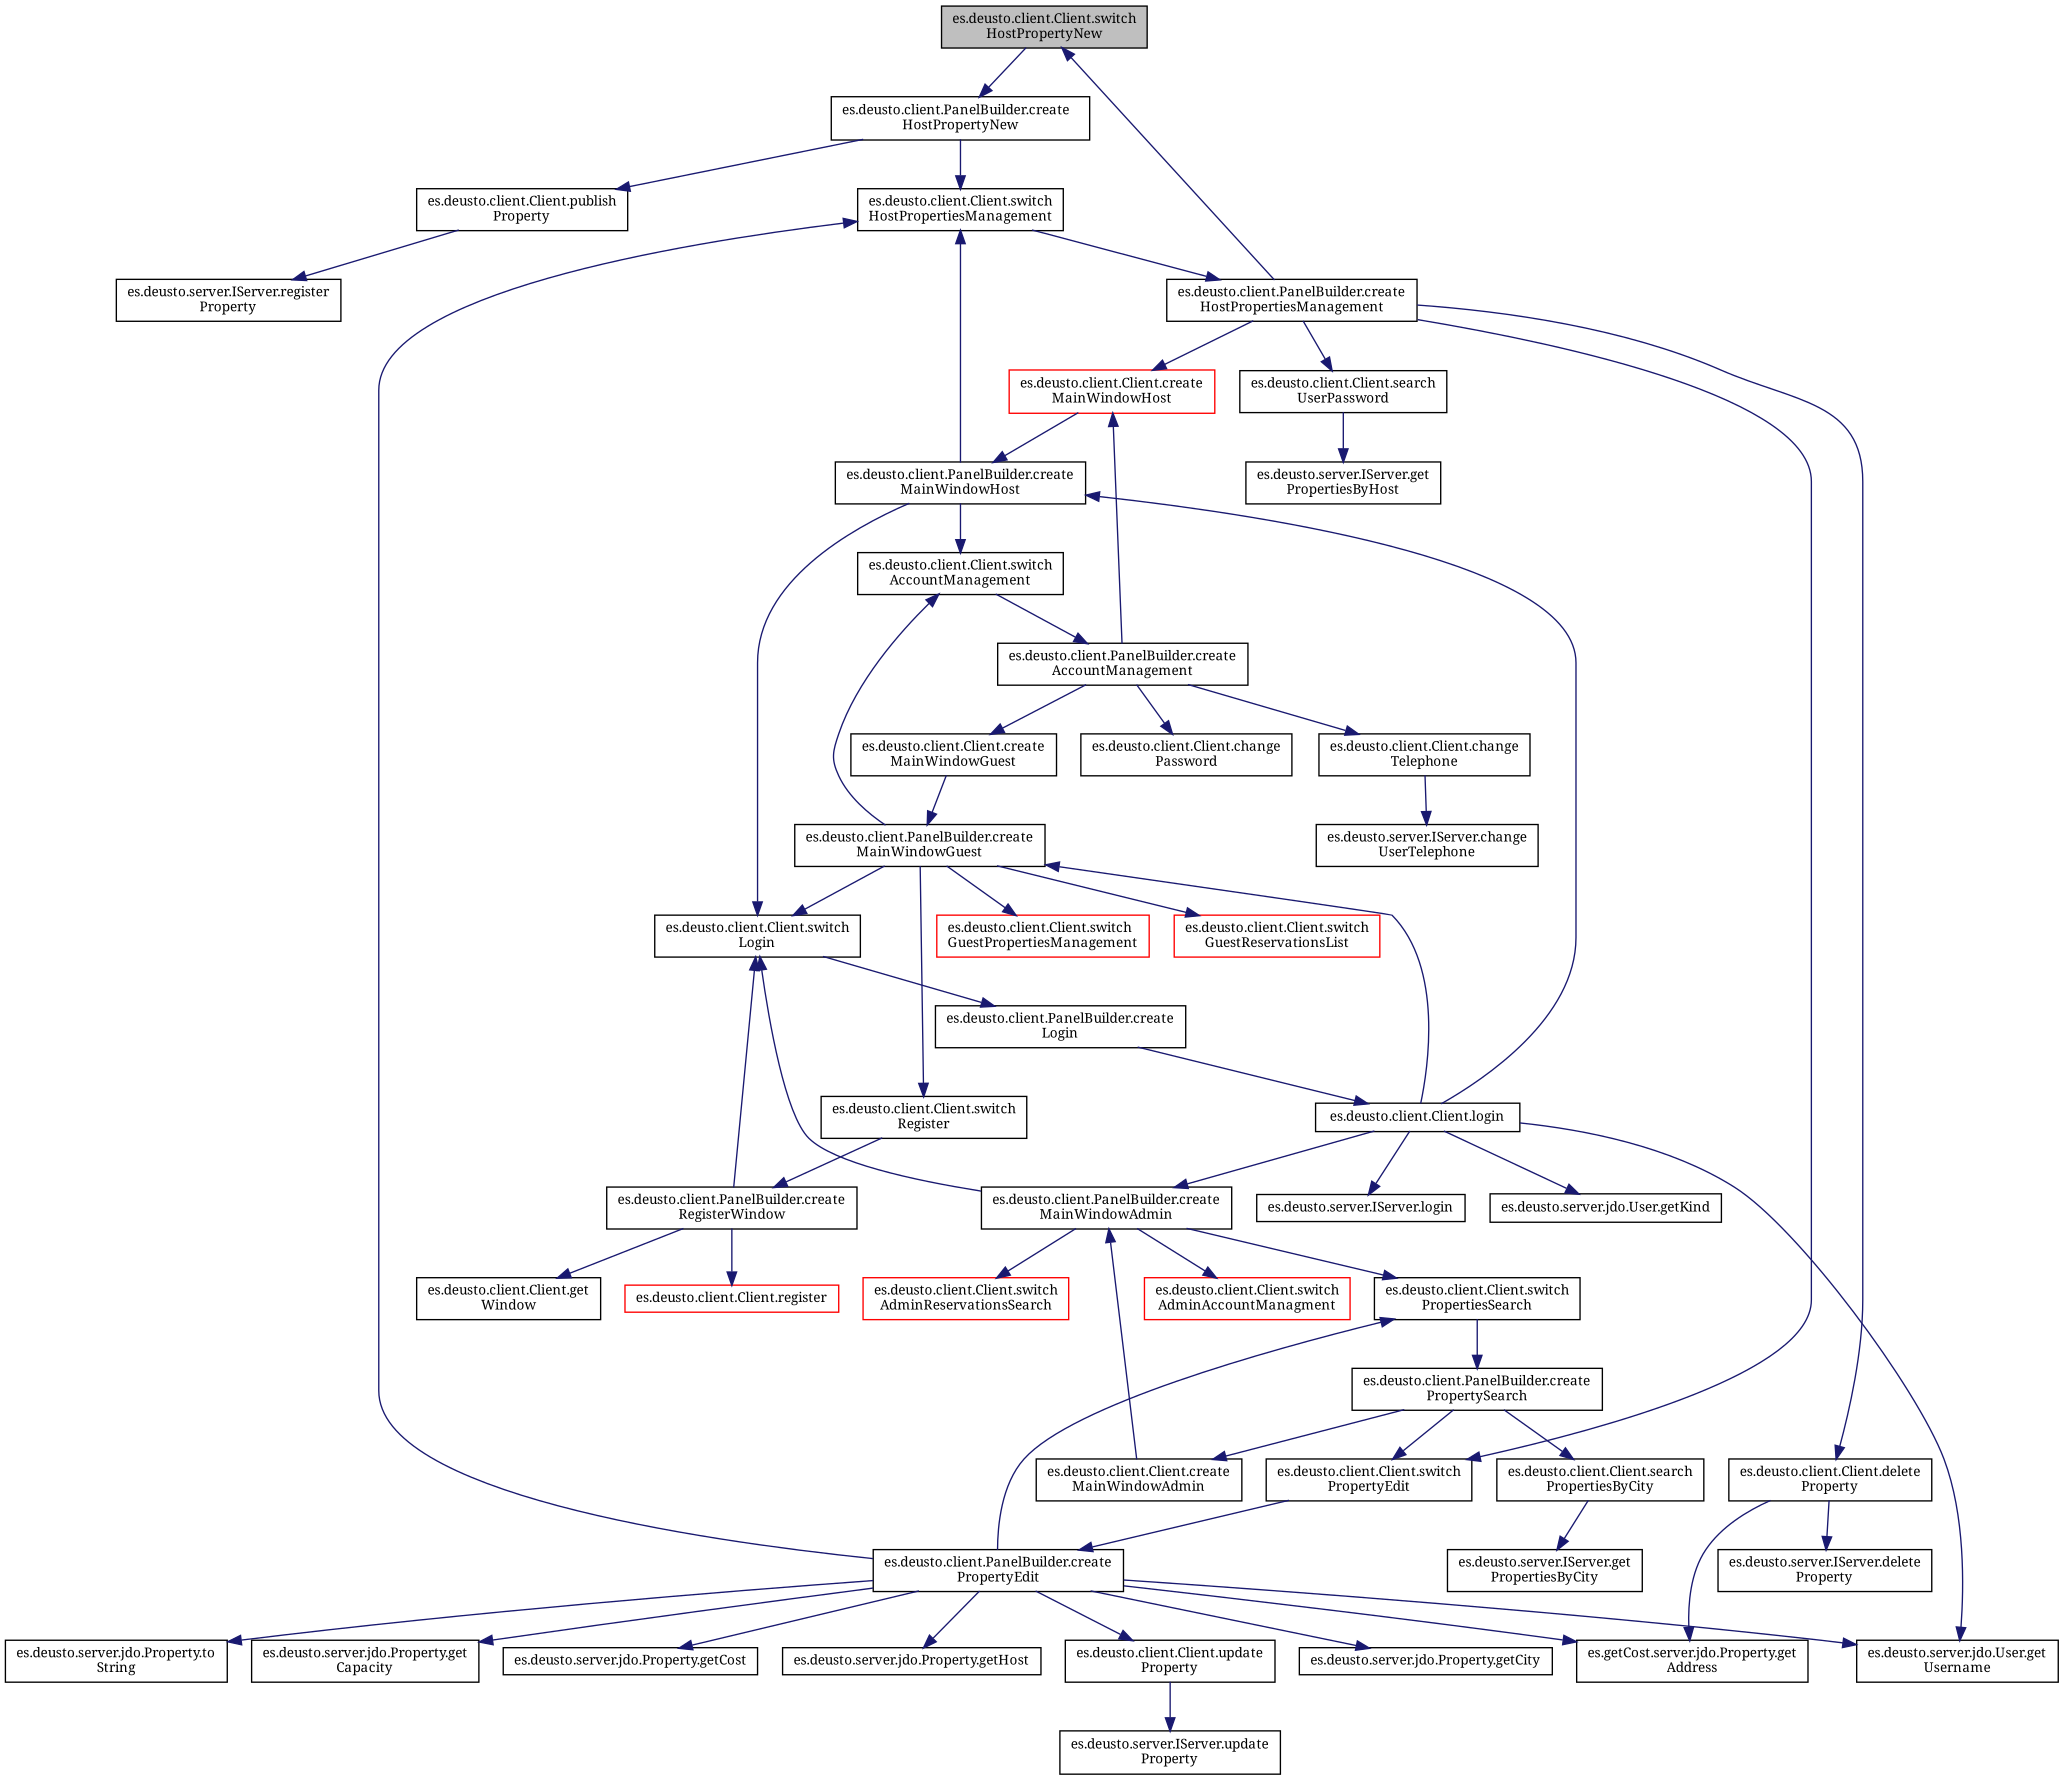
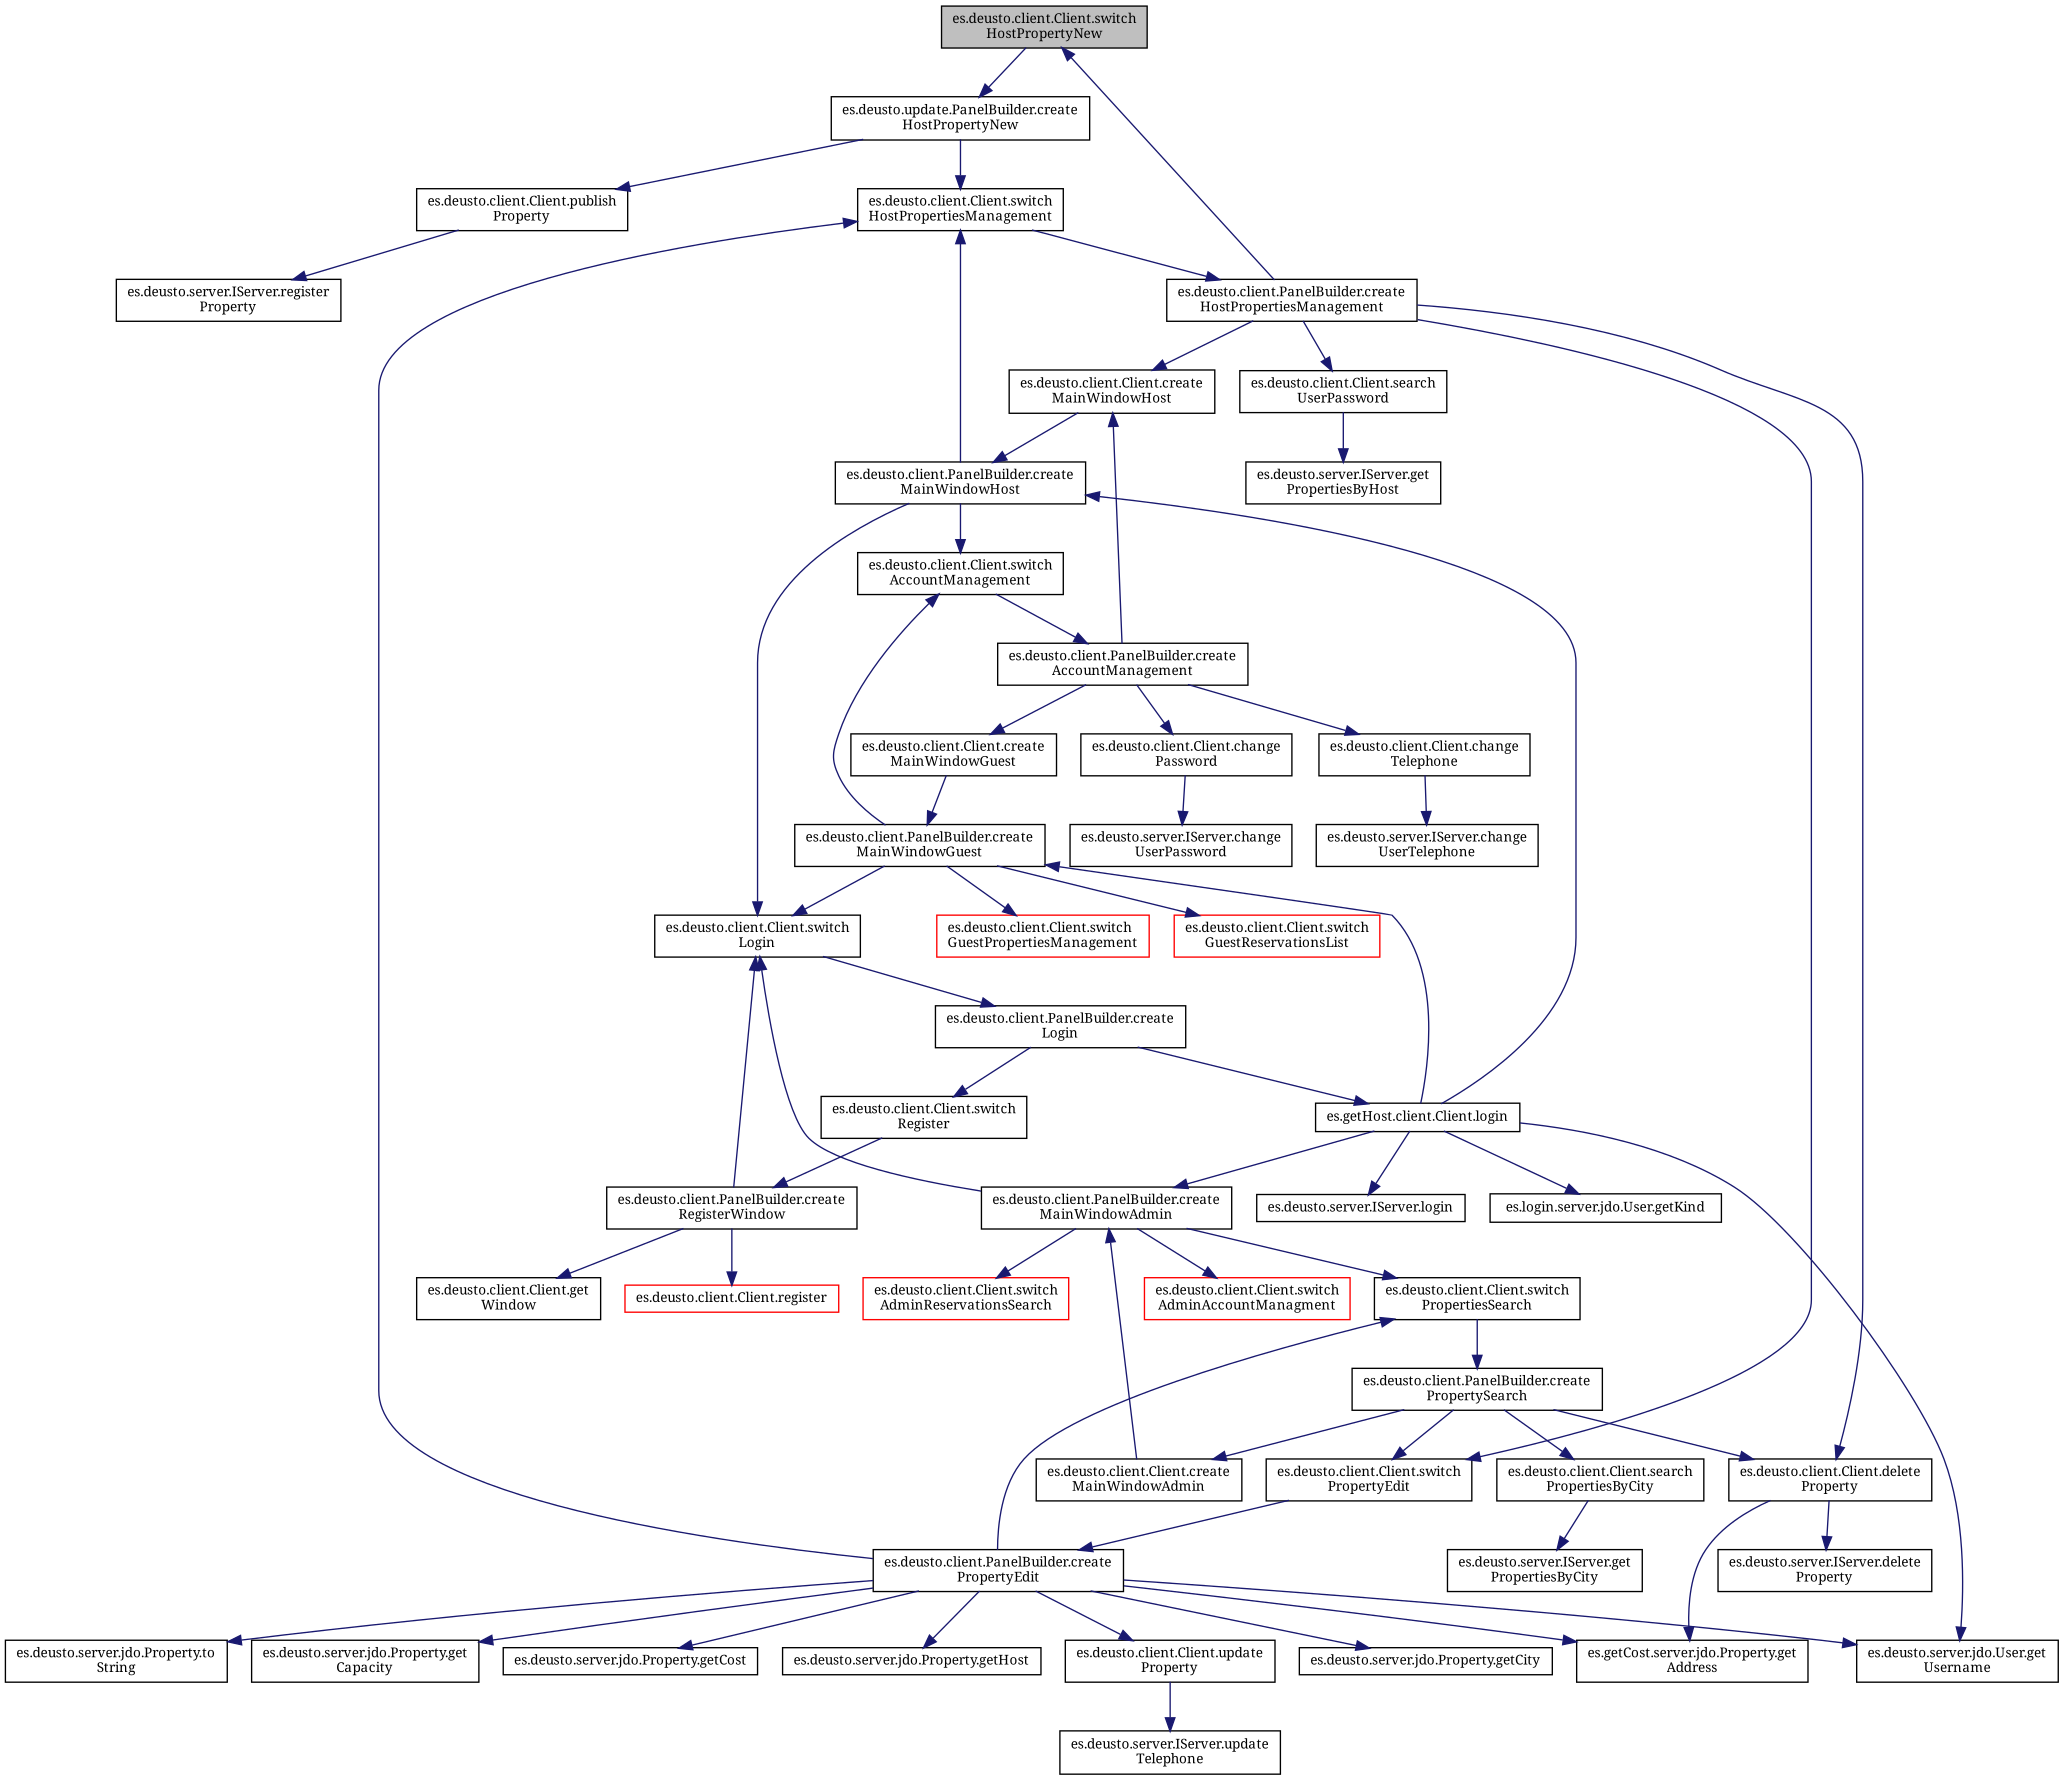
node "es.deusto.client.PanelBuilder.create HostPropertyNew": label "es.deusto.client.PanelBuilder.create HostPropertyNew" -> "es.deusto.update.PanelBuilder.create HostPropertyNew"
node "es.deusto.client.Client.create MainWindowHost": color red -> black
node "es.deusto.server.IServer.change UserPassword": added
edge "es.deusto.client.PanelBuilder.create MainWindowGuest" -> "es.deusto.client.Client.switch Register": now "es.deusto.client.PanelBuilder.create Login" -> "es.deusto.client.Client.switch Register"
node "es.deusto.client.Client.login": label "es.deusto.client.Client.login" -> "es.getHost.client.Client.login"
node "es.deusto.server.jdo.User.getKind": label "es.deusto.server.jdo.User.getKind" -> "es.login.server.jdo.User.getKind"
edge "es.deusto.client.PanelBuilder.create PropertySearch" -> "es.deusto.client.Client.delete Property": added
node "es.deusto.server.IServer.update Property": label "es.deusto.server.IServer.update Property" -> "es.deusto.server.IServer.update Telephone"
